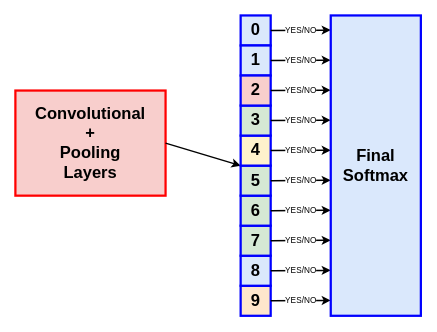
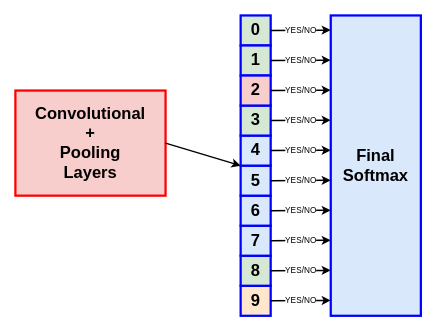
node "0": fillcolor #dae8fc -> #d5e8d4
node "1": fillcolor #dae8fc -> #d5e8d4
node "4": fillcolor #fff2cc -> #dae8fc
node "5": fillcolor #d5e8d4 -> #dae8fc
node "6": fillcolor #d5e8d4 -> #dae8fc
node "7": fillcolor #d5e8d4 -> #dae8fc
node "8": fillcolor #dae8fc -> #d5e8d4
